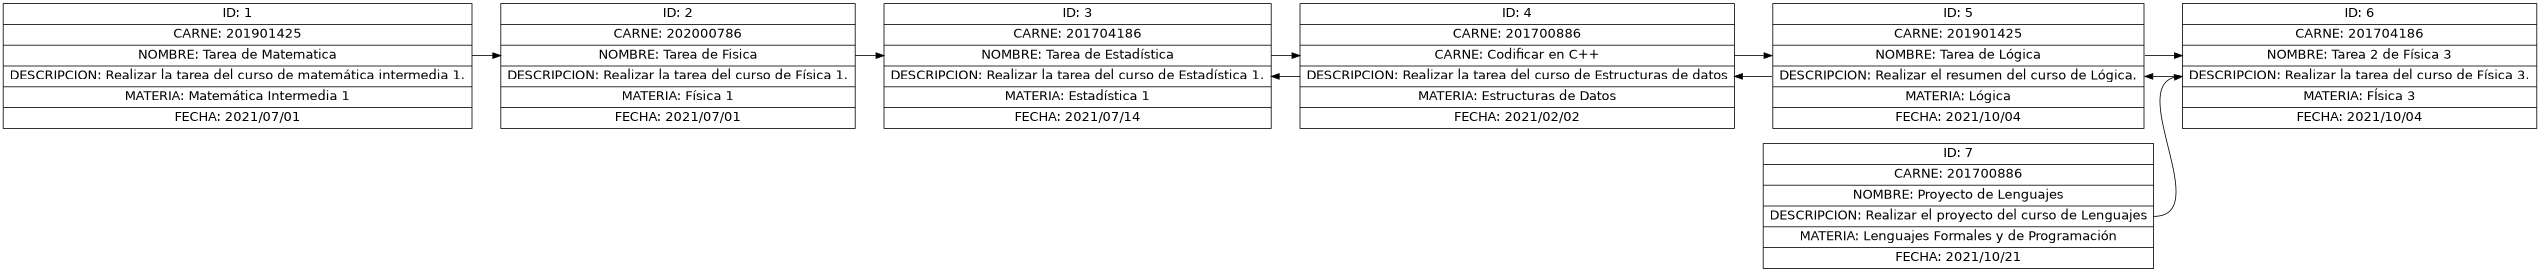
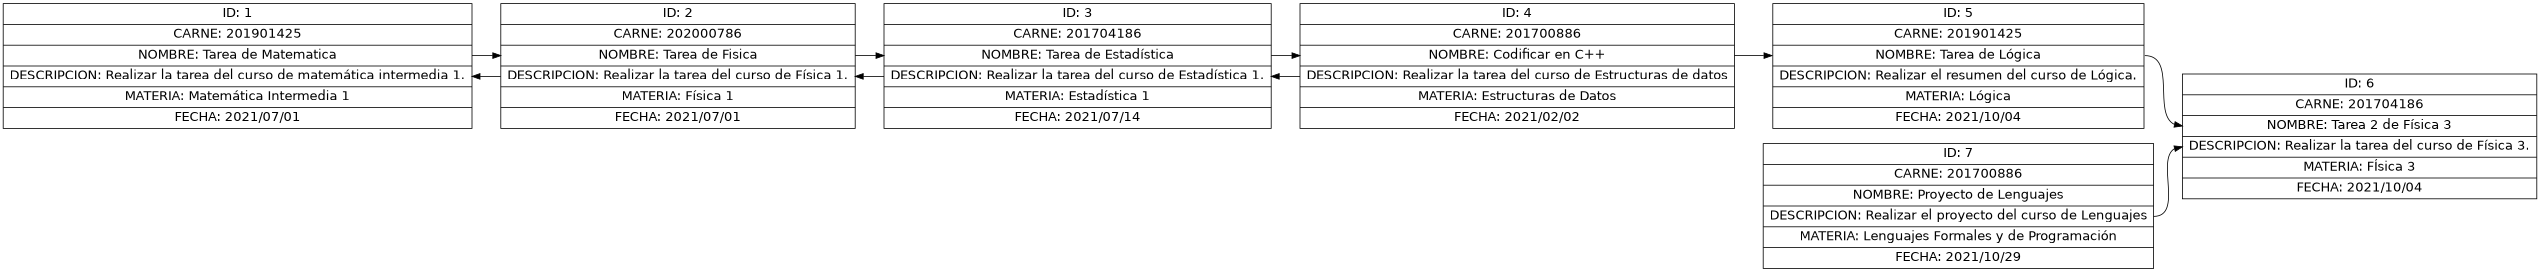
node "ID: 4": text "CARNE: Codificar en C++" -> "NOMBRE: Codificar en C++"
edge "ID: 2" -> "ID: 1": added
edge "ID: 3" -> "ID: 2": added
edge "ID: 5" -> "ID: 4": removed
edge "ID: 6" -> "ID: 5": removed
node "ID: 7": text "FECHA: 2021/10/21" -> "FECHA: 2021/10/29"
